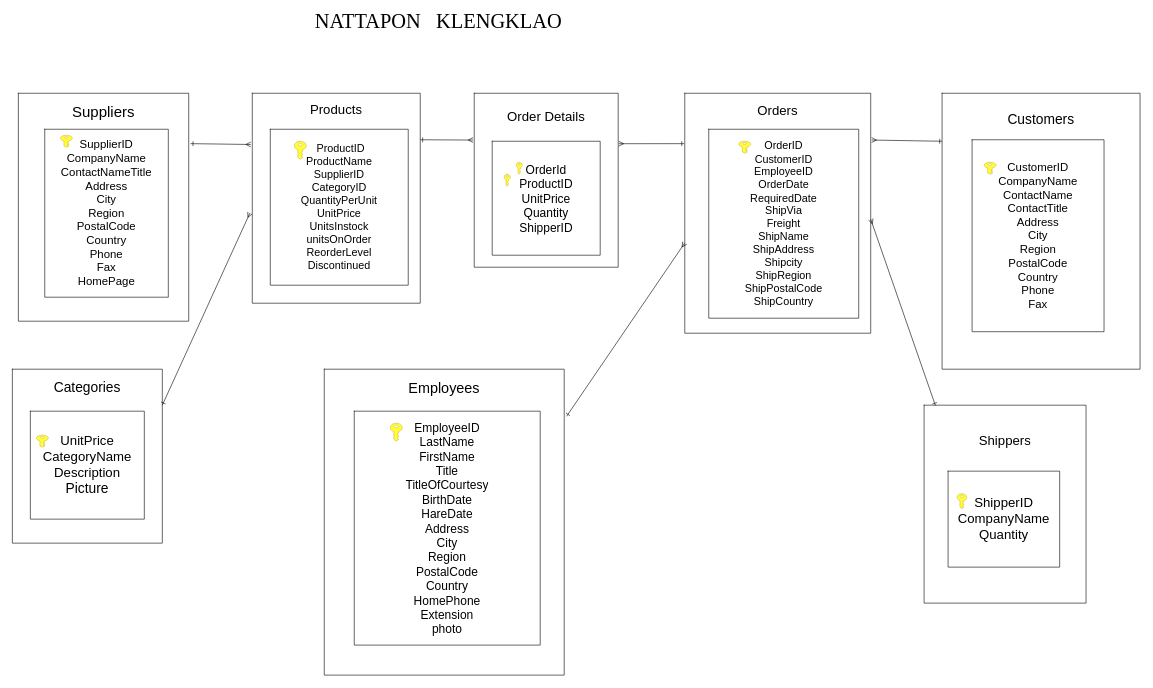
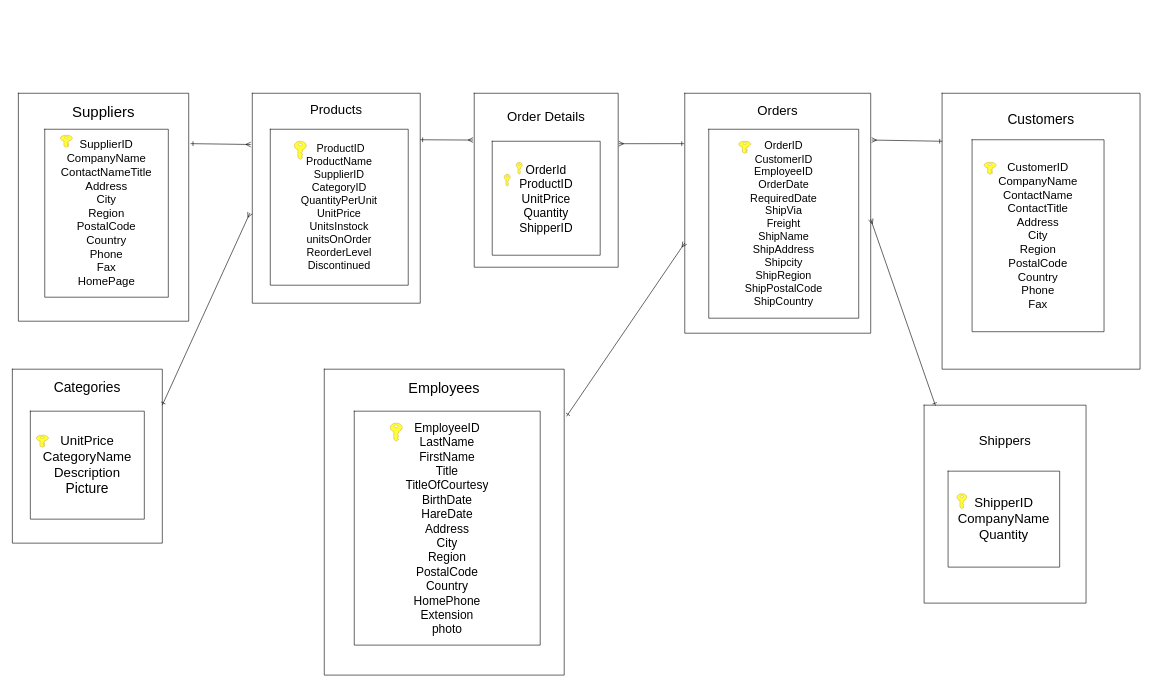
node "NATTAPON KLENGKLAO": removed
